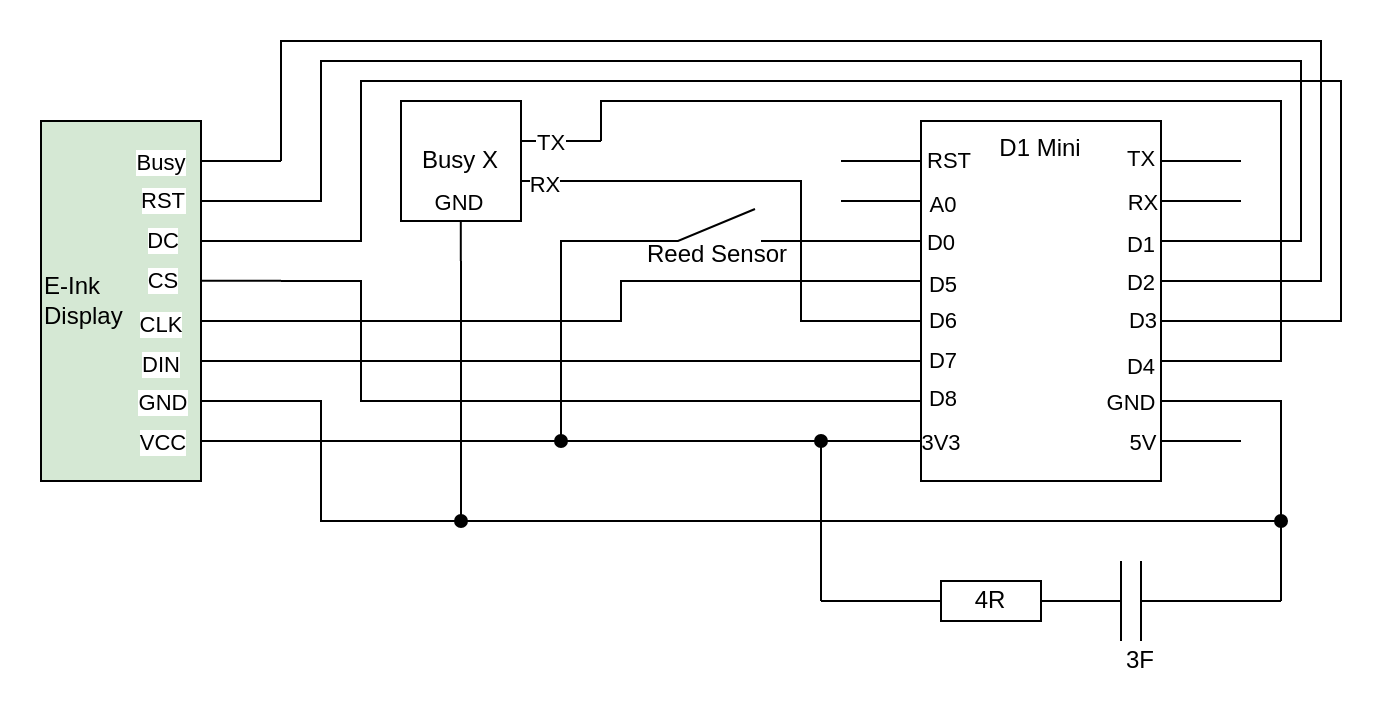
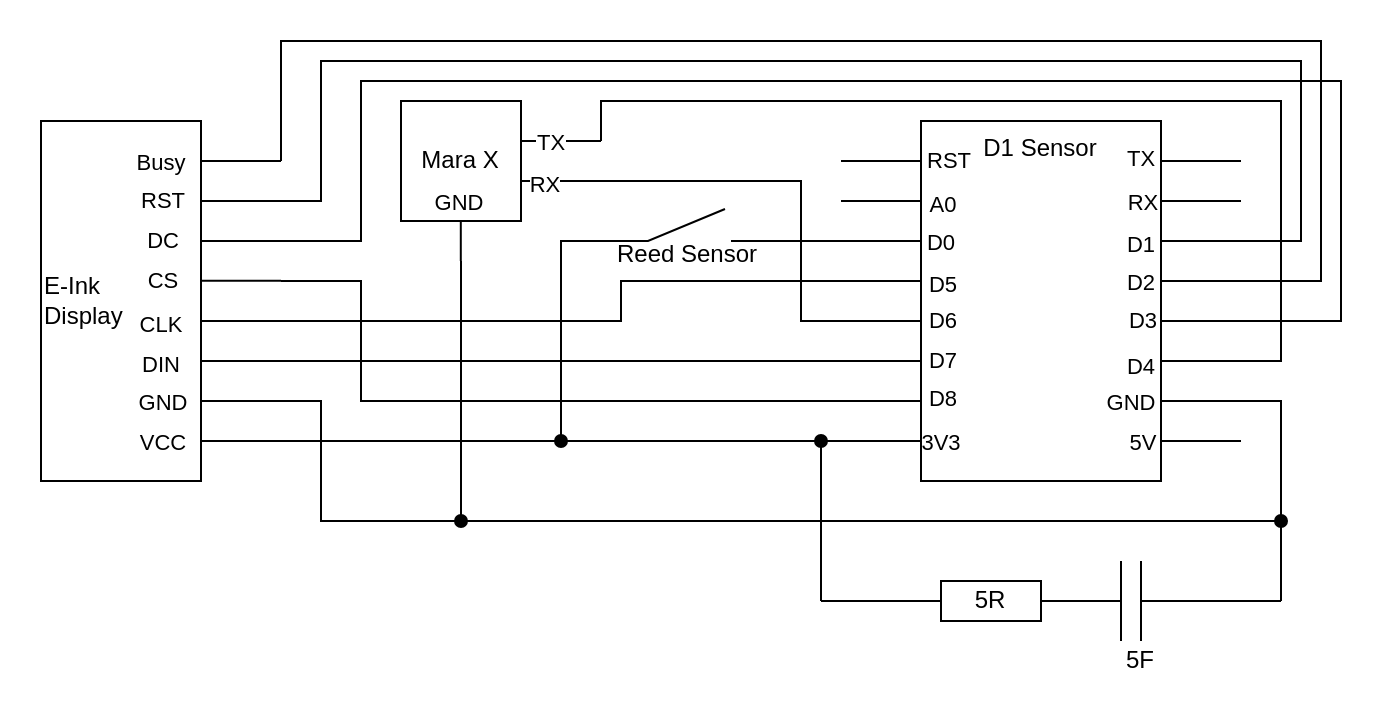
node "D1 Mini": label "D1 Mini" -> "D1 Sensor"
node "Busy X": label "Busy X" -> "Mara X"
node "Reed Sensor": moved (716, 225) -> (686, 225)
node "E-Ink Display": fillcolor #d5e8d4 -> #ffffff
node "4R": label "4R" -> "5R"
node "3F": label "3F" -> "5F"
